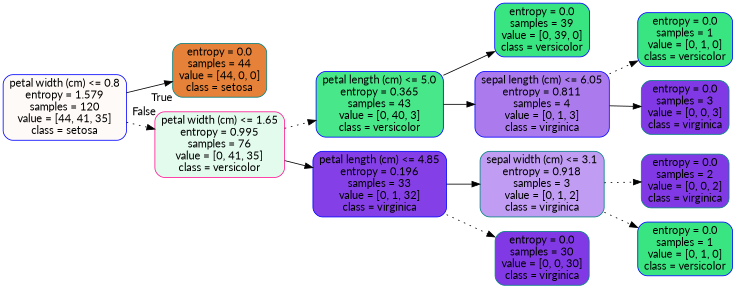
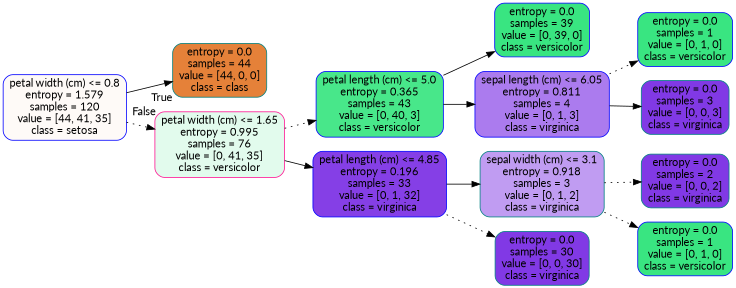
node "entropy = 0.0 samples = 44 value = [44, 0, 0] class = setosa": label "entropy = 0.0 samples = 44 value = [44, 0, 0] class = setosa" -> "entropy = 0.0 samples = 44 value = [44, 0, 0] class = class"
